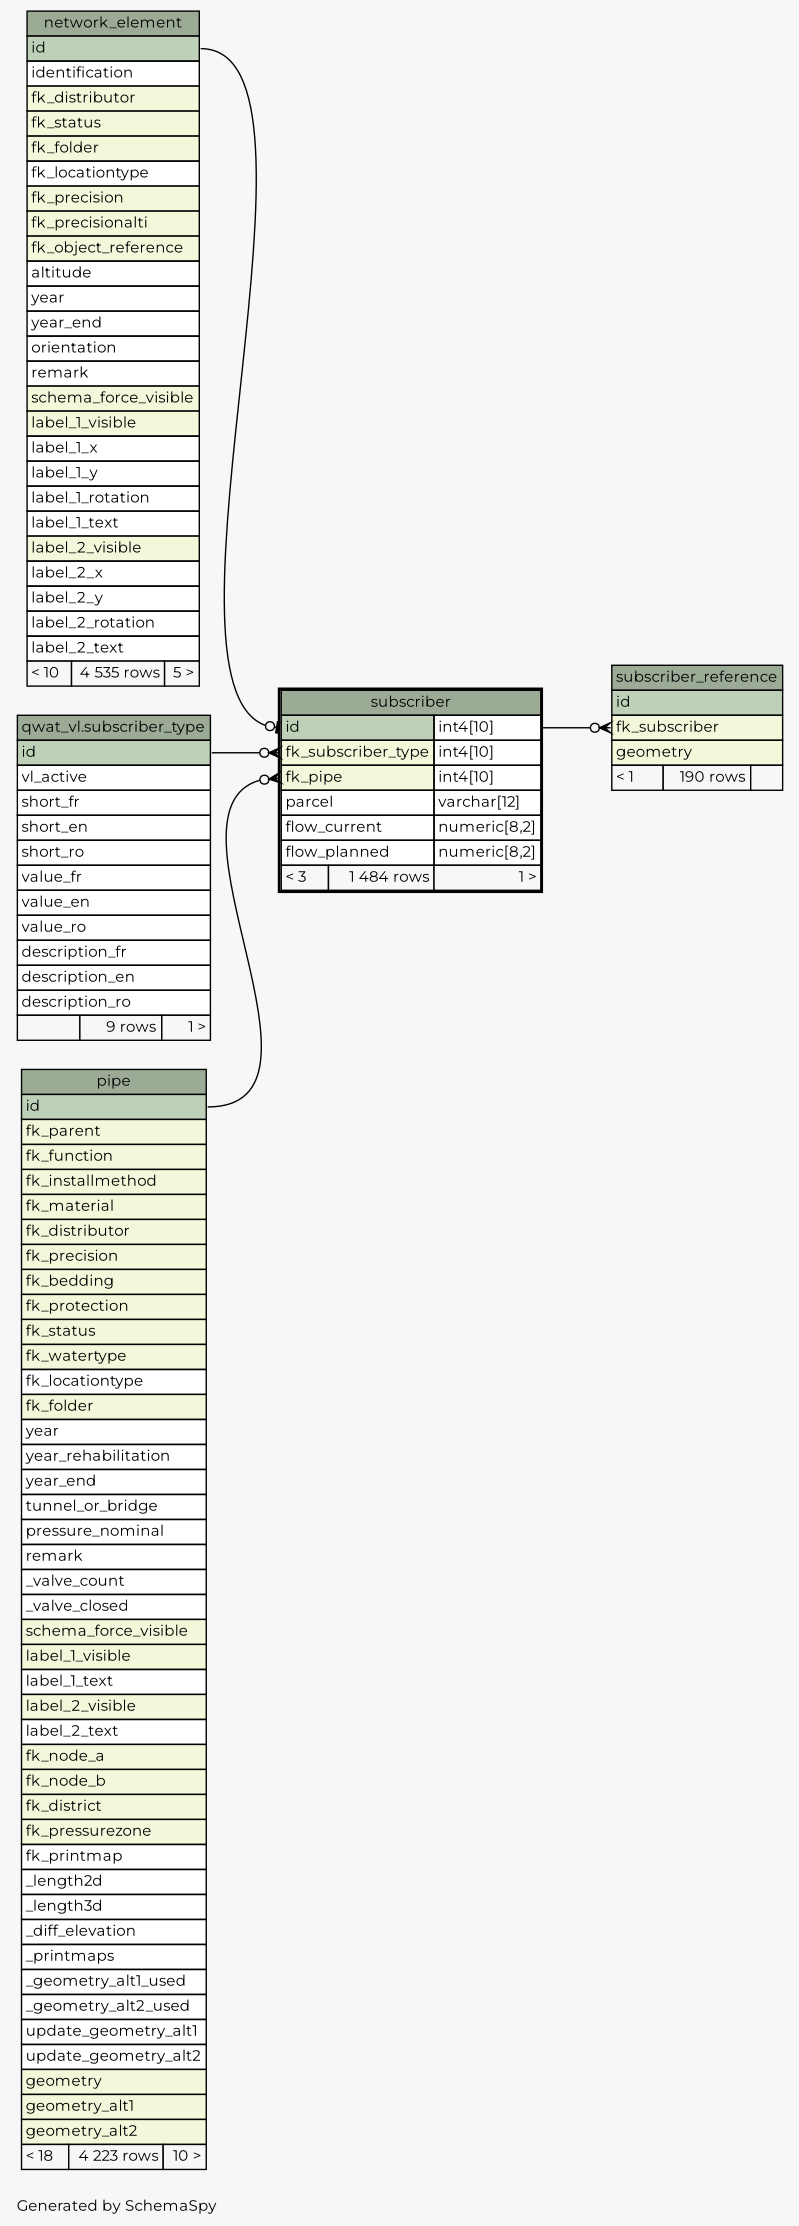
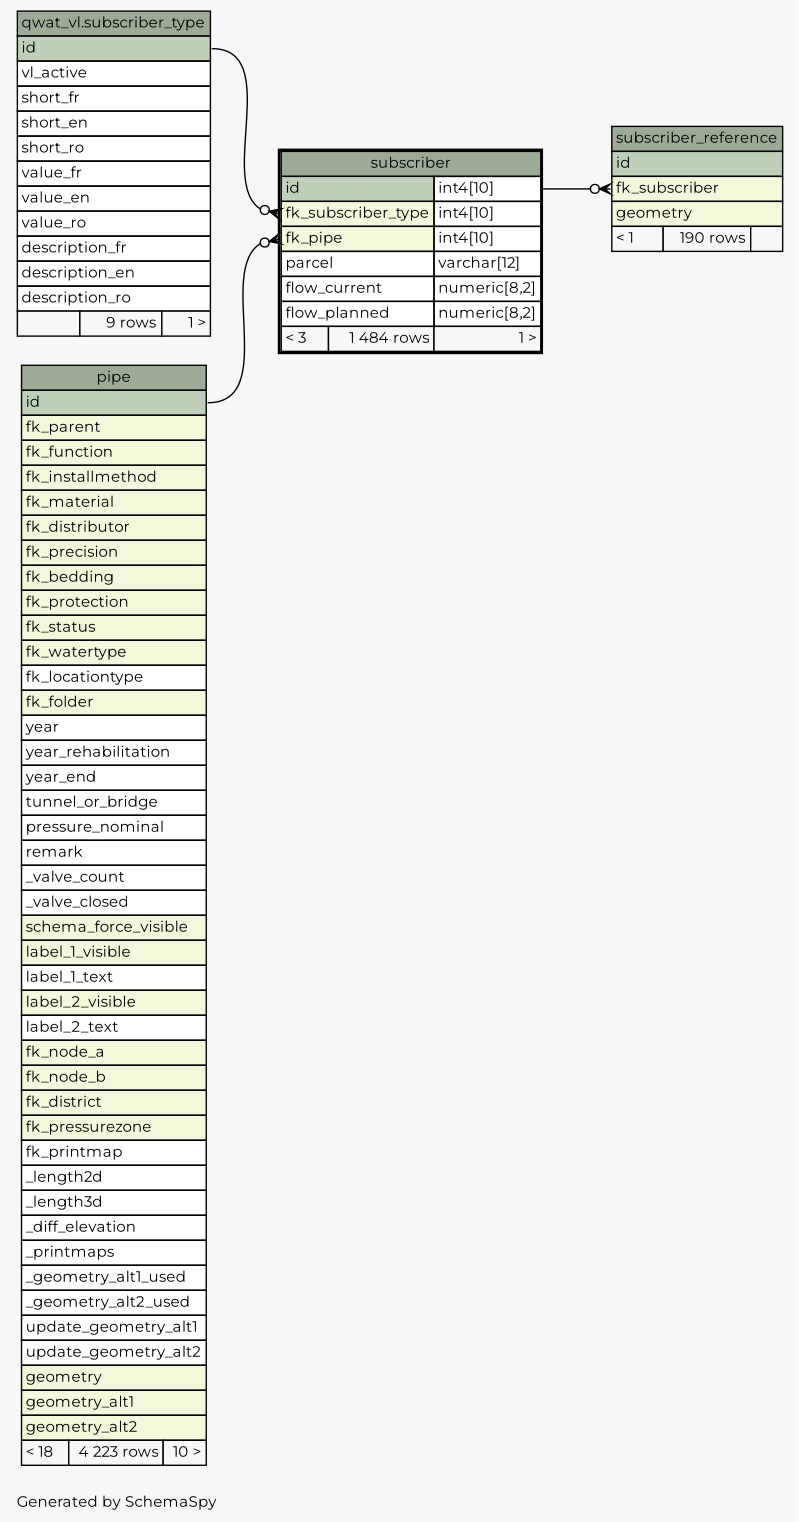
node "network_element": removed
